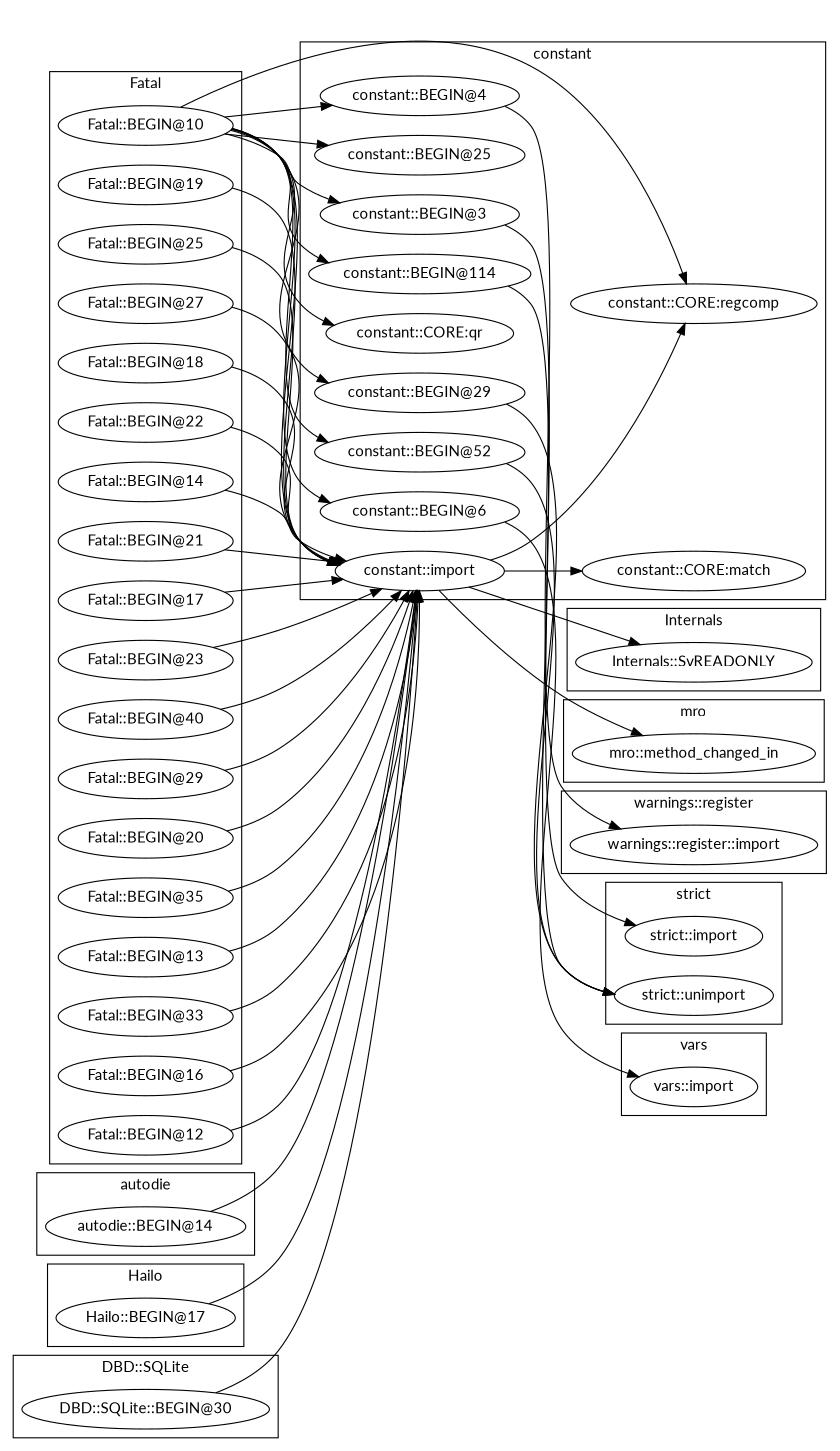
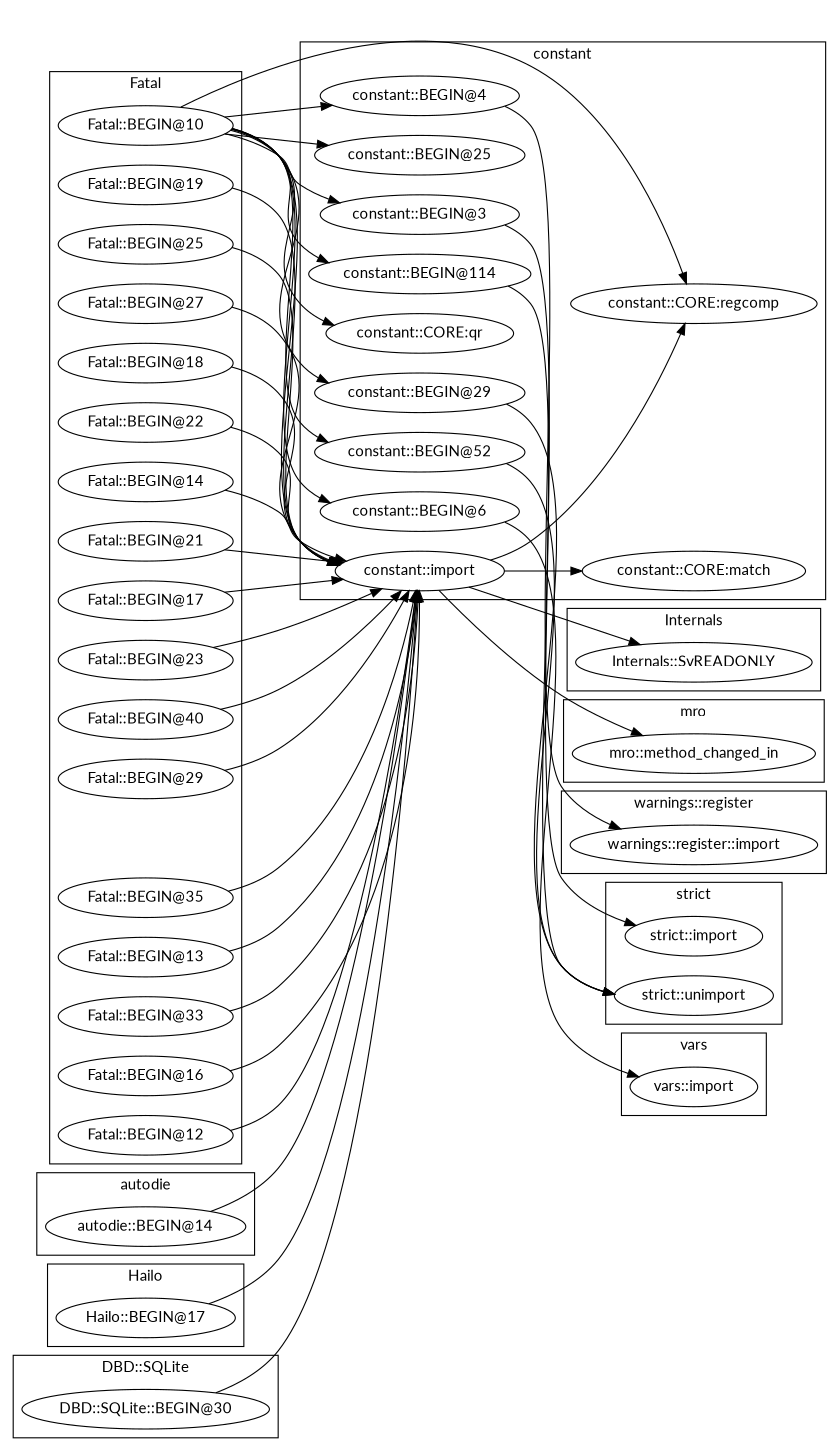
node "Fatal::BEGIN@20": removed
